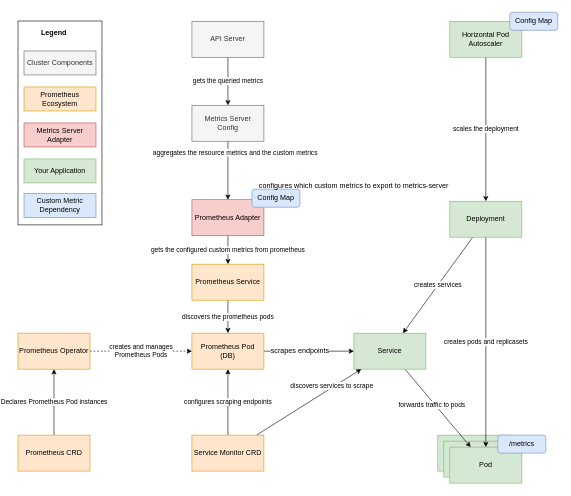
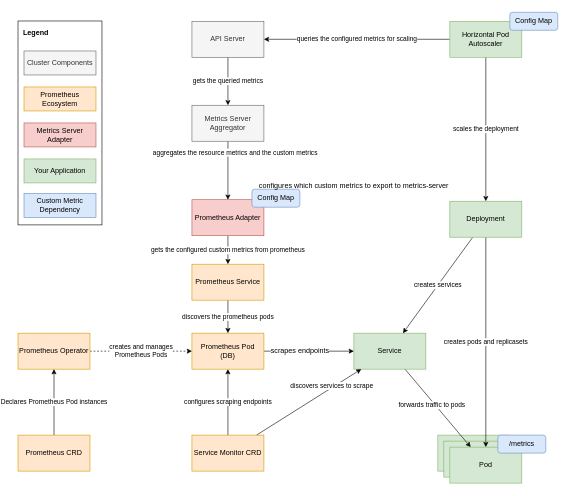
node "Legend": moved (54, 33) -> (36, 33)
edge "Horizontal Pod Autoscaler" -> "API Server": added, label "queries the configured metrics for scaling"
node "Metrics Server Config": label "Metrics Server Config" -> "Metrics Server Aggregator"
